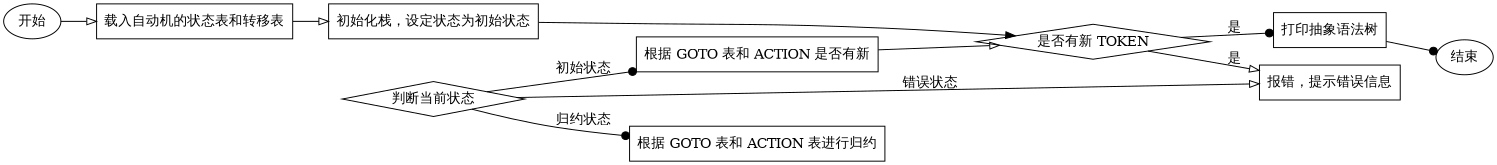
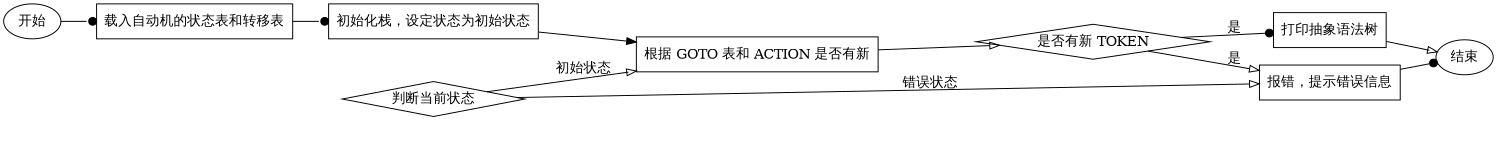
edge "开始" -> "载入自动机的状态表和转移表": arrowhead onormal -> dot
edge "载入自动机的状态表和转移表" -> "初始化栈，设定状态为初始状态": arrowhead onormal -> dot
edge "初始化栈，设定状态为初始状态" -> "是否有新 TOKEN": now "初始化栈，设定状态为初始状态" -> "根据 GOTO 表和 ACTION 是否有新"
edge "打印抽象语法树" -> "结束": arrowhead dot -> onormal
edge "报错，提示错误信息" -> "结束": added
edge "判断当前状态" -> "根据 GOTO 表和 ACTION 是否有新": arrowhead dot -> onormal
node "根据 GOTO 表和 ACTION 表进行归约": removed
